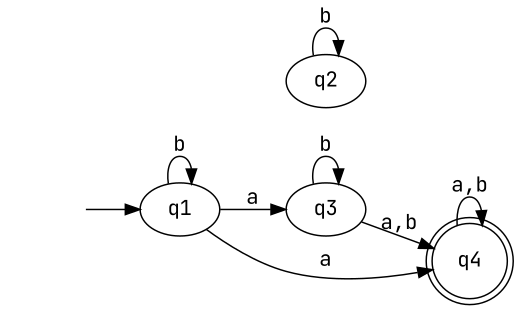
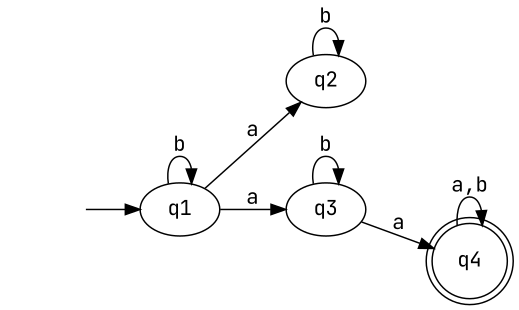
edge "q3" -> "q4": label "a,b" -> "a"
edge "q1" -> "q4": now "q1" -> "q2"
